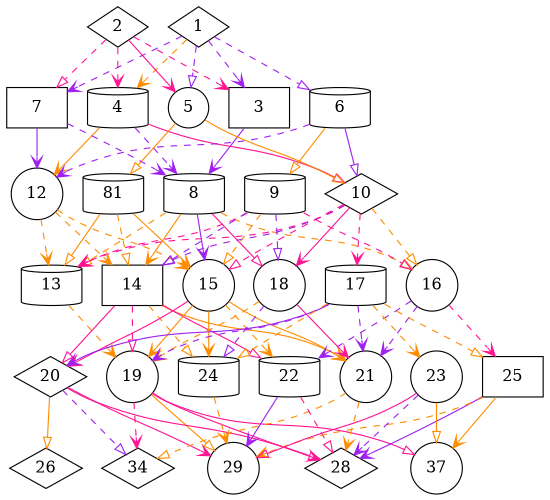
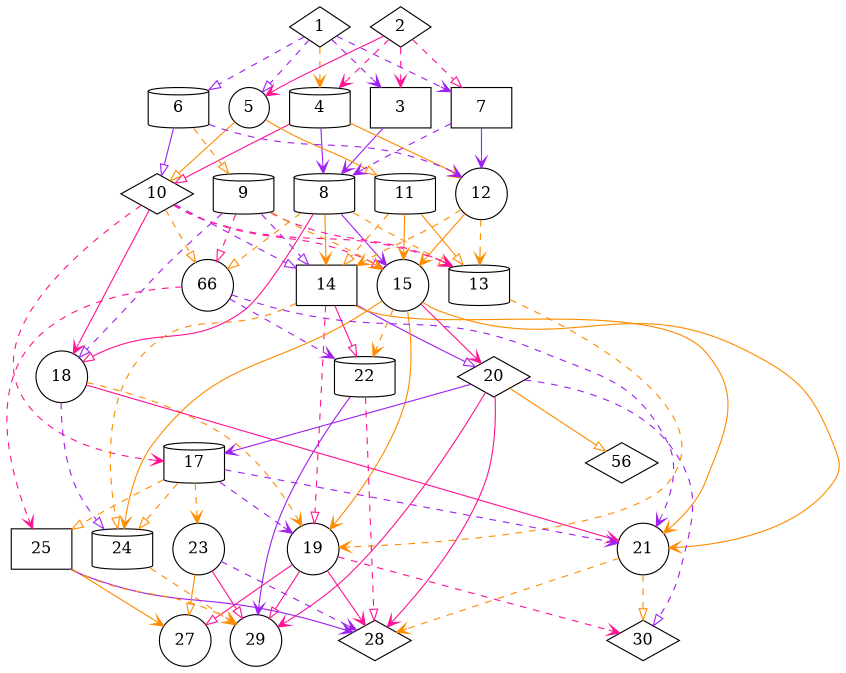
edge "4" -> "8": style dashed -> solid
edge "6" -> "9": style solid -> dashed
node "81": label "81" -> "11"
edge "9" -> "15": arrowhead onormal -> vee
edge "12" -> "15": style dashed -> solid
node "16": label "16" -> "66"
edge "14" -> "20": color deeppink -> purple
edge "17" -> "20": reversed
edge "19" -> "29": color darkorange -> deeppink
edge "20" -> "28": arrowhead onormal -> vee
node "26": label "26" -> "56"
node "34": label "34" -> "30"
node "37": label "37" -> "27"
